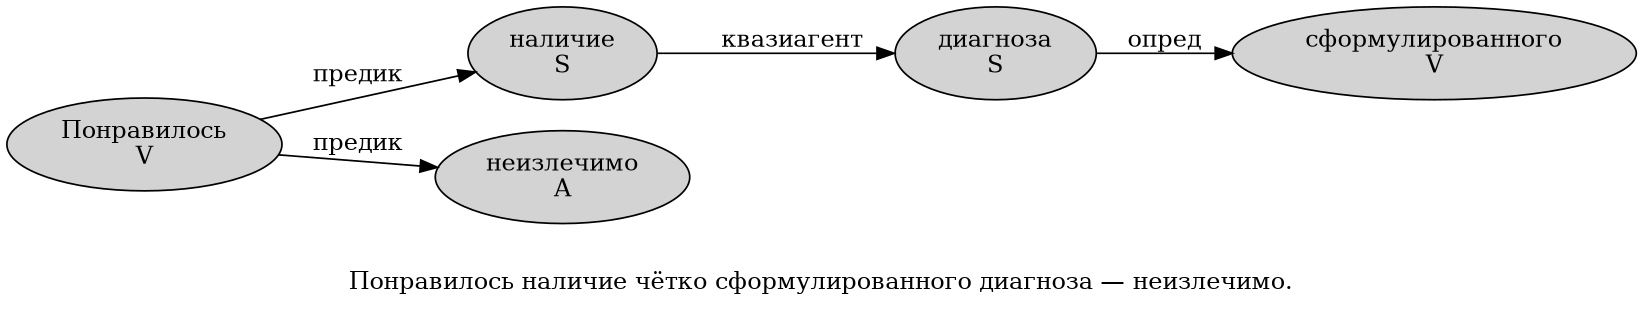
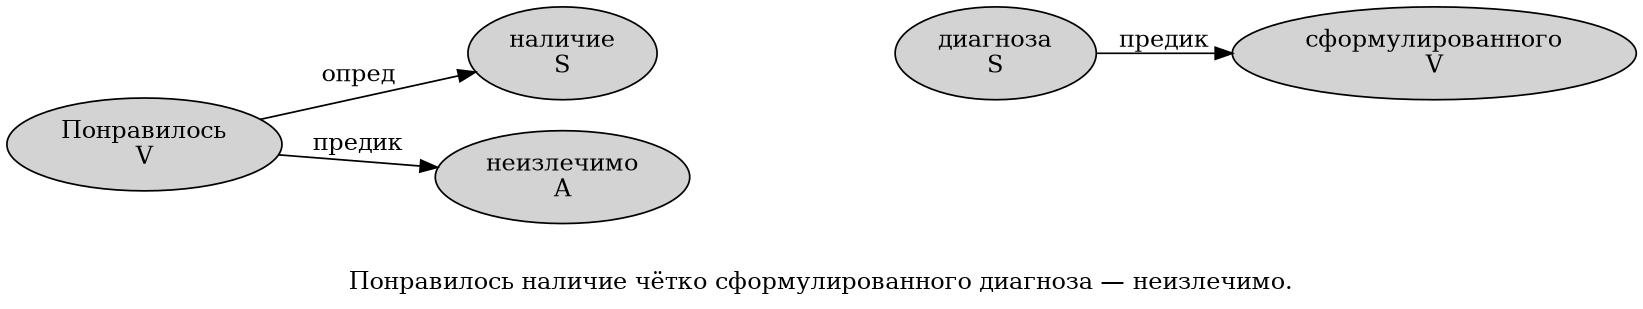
edge "диагноза S" -> "сформулированного V": label "опред" -> "предик"
edge "наличие S" -> "диагноза S": removed, label "квазиагент"
edge "Понравилось V" -> "наличие S": label "предик" -> "опред"
